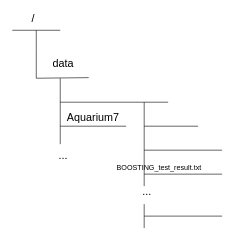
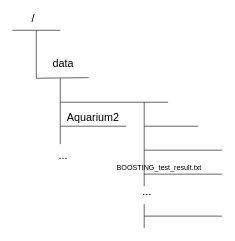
node "Aquarium7": label "Aquarium7" -> "Aquarium2"
